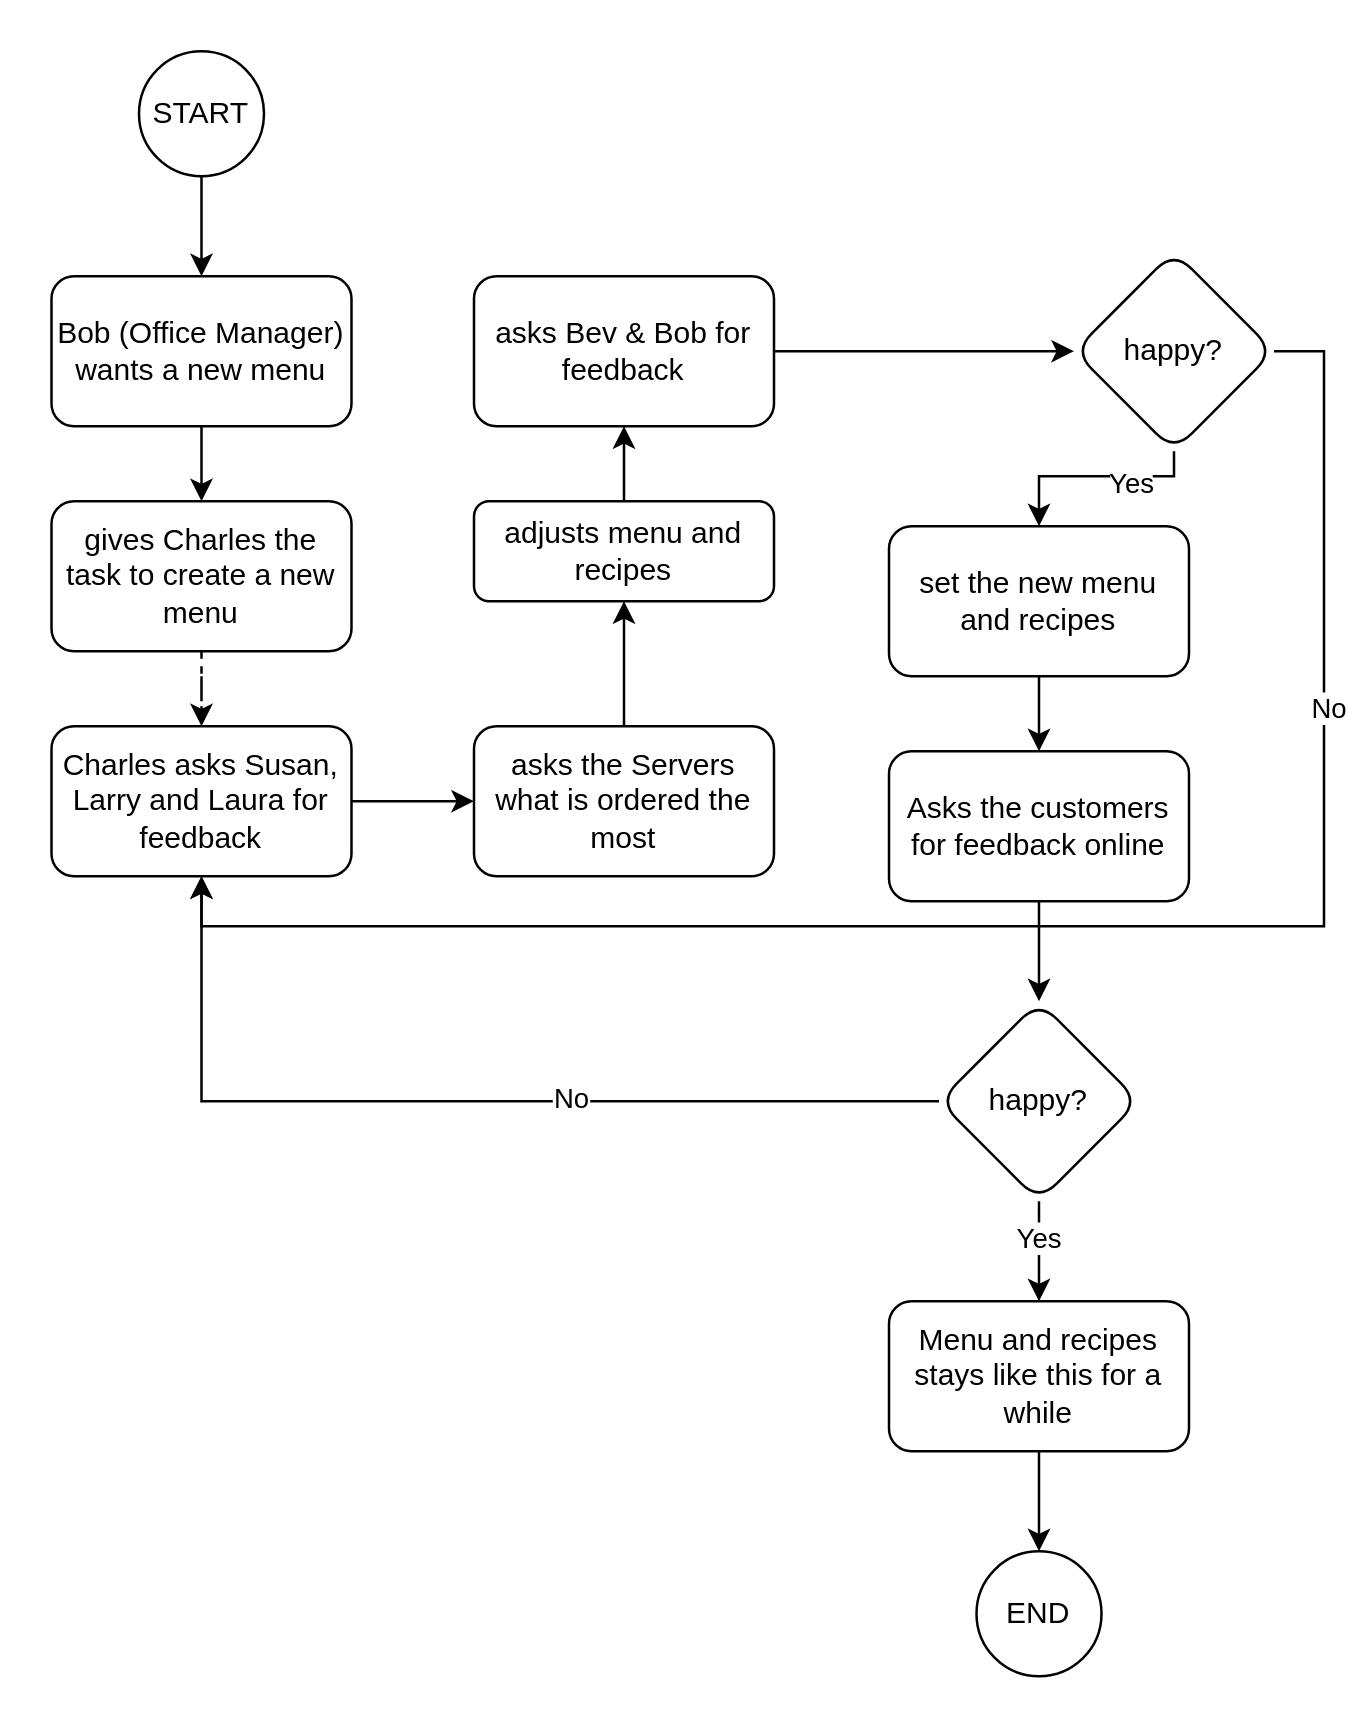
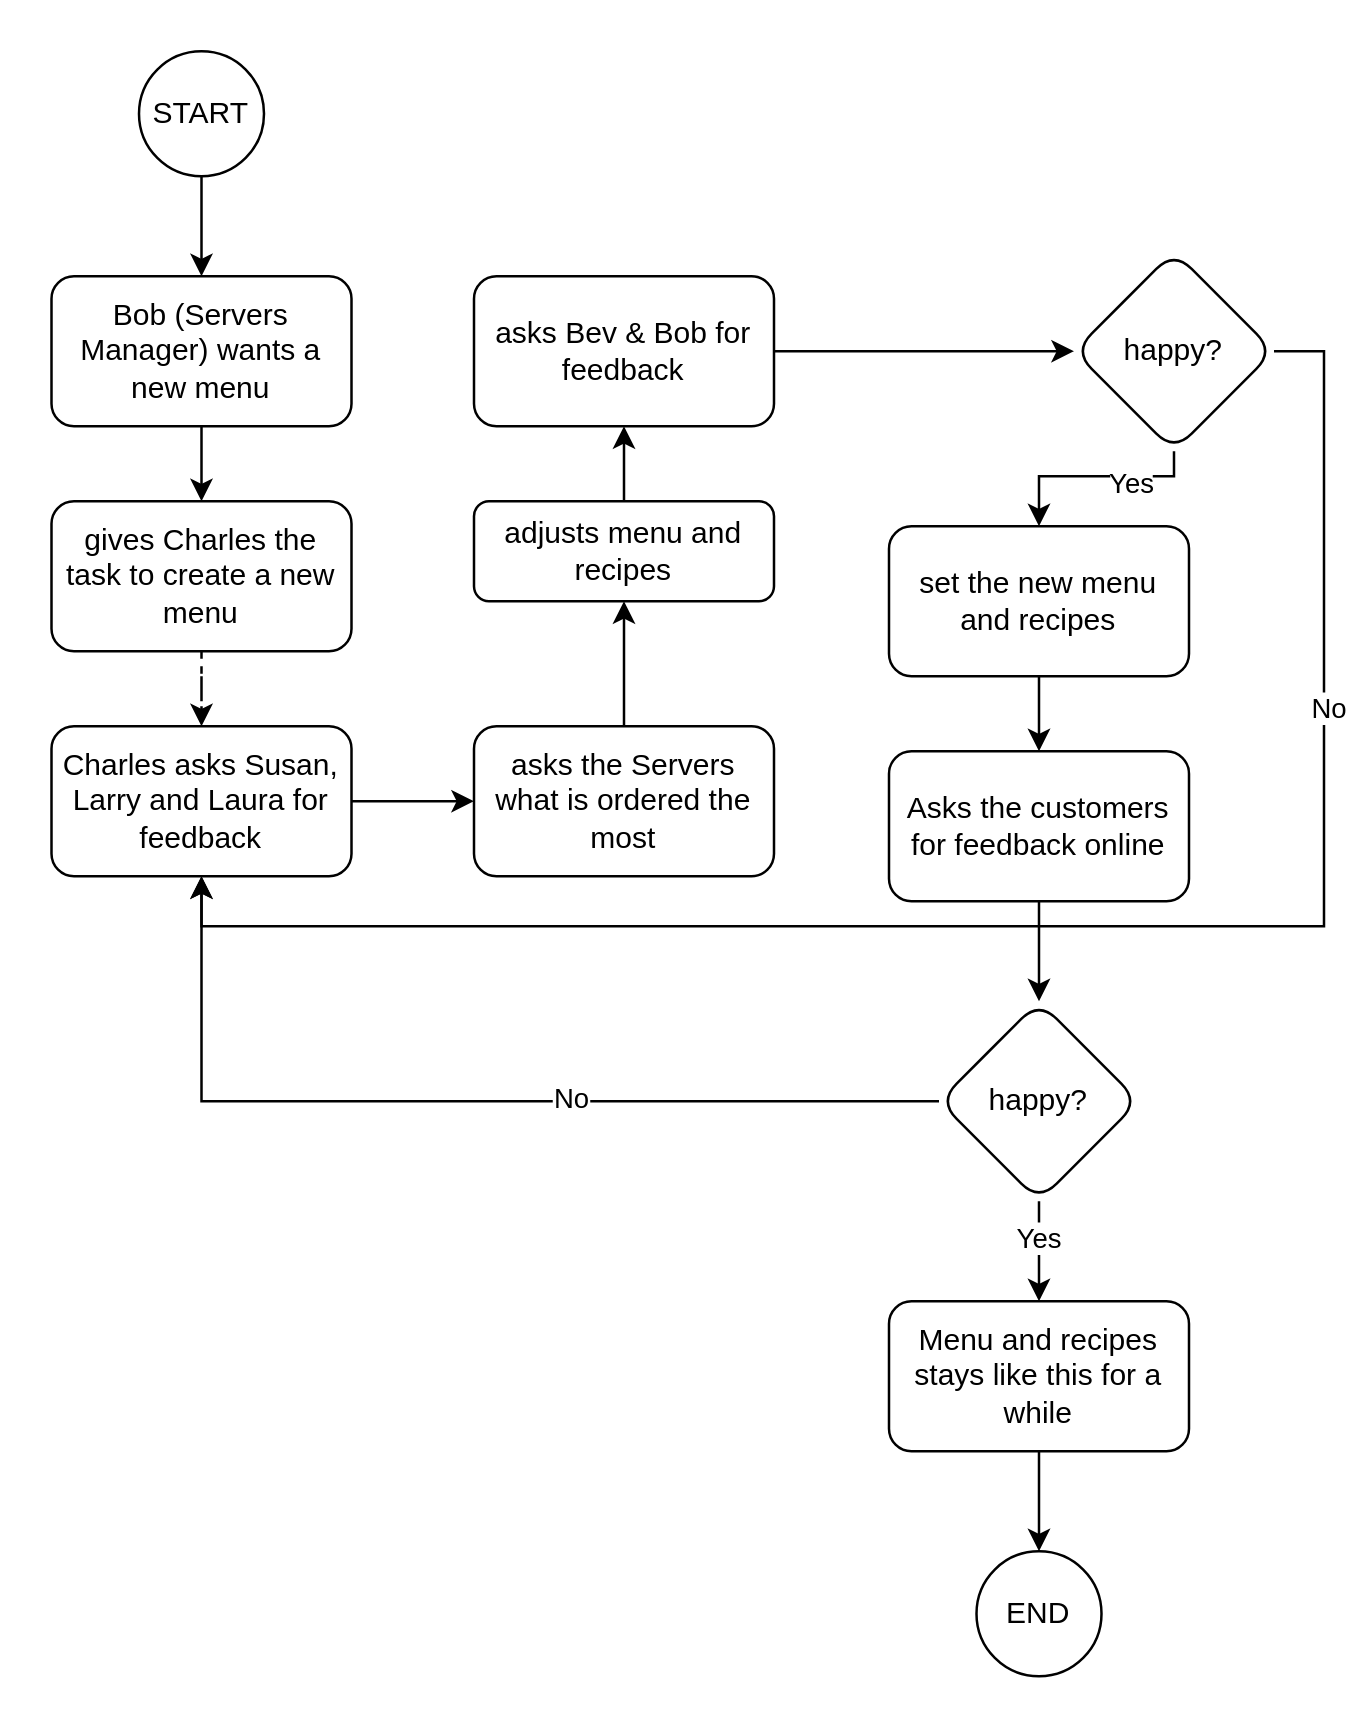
node "Bob (Office Manager) wants a new menu": label "Bob (Office Manager) wants a new menu" -> "Bob (Servers Manager) wants a new menu"
